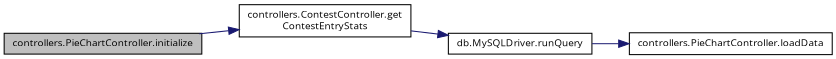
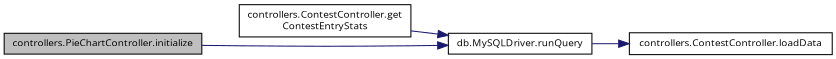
edge "controllers.PieChartController.initialize" -> "controllers.ContestController.get ContestEntryStats": now "controllers.PieChartController.initialize" -> "db.MySQLDriver.runQuery"
node "controllers.PieChartController.loadData": label "controllers.PieChartController.loadData" -> "controllers.ContestController.loadData"
